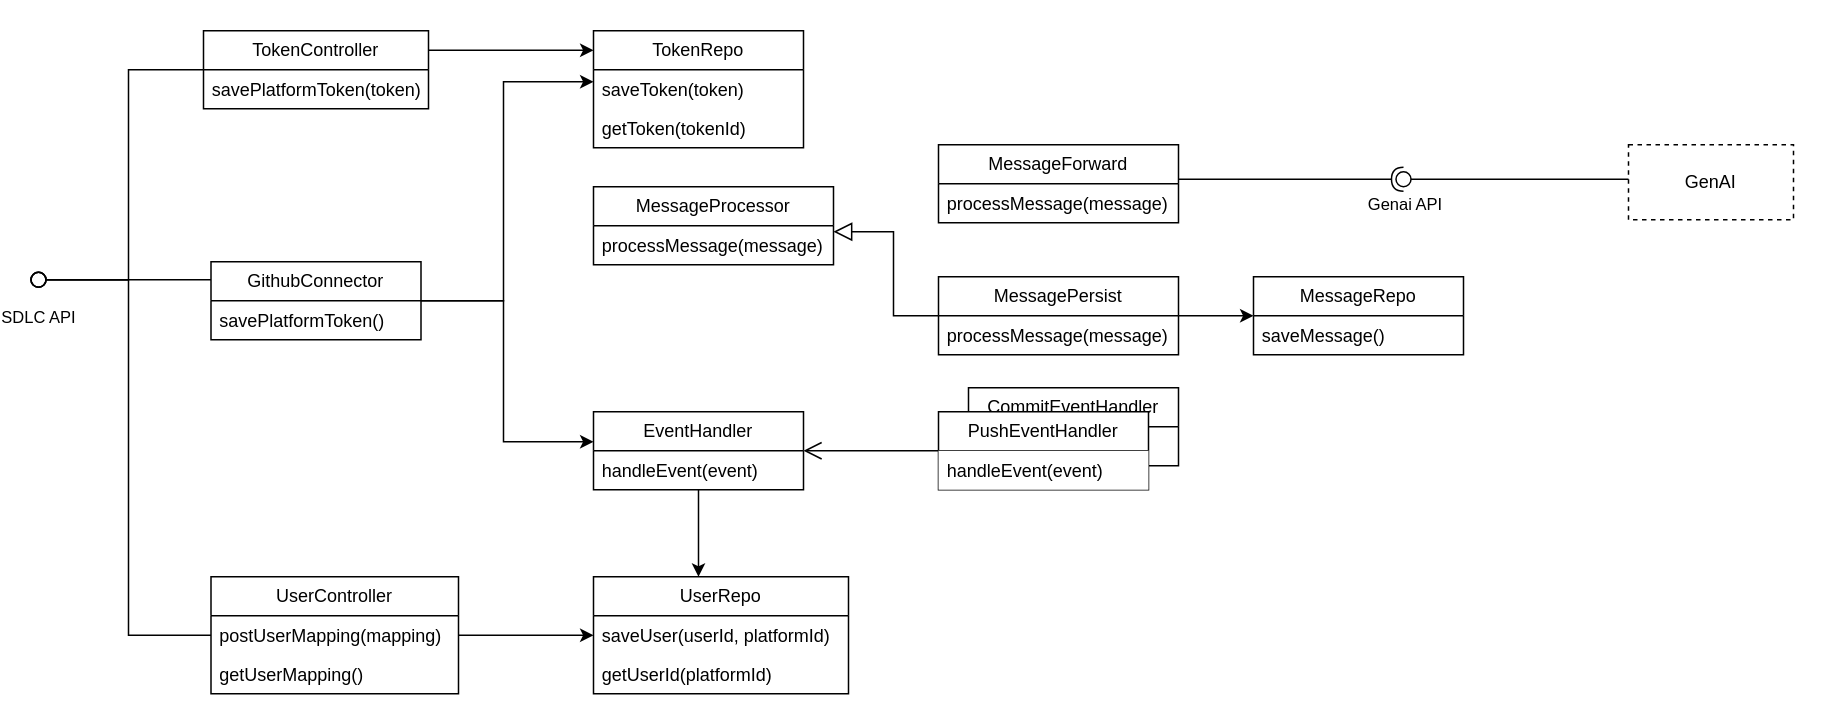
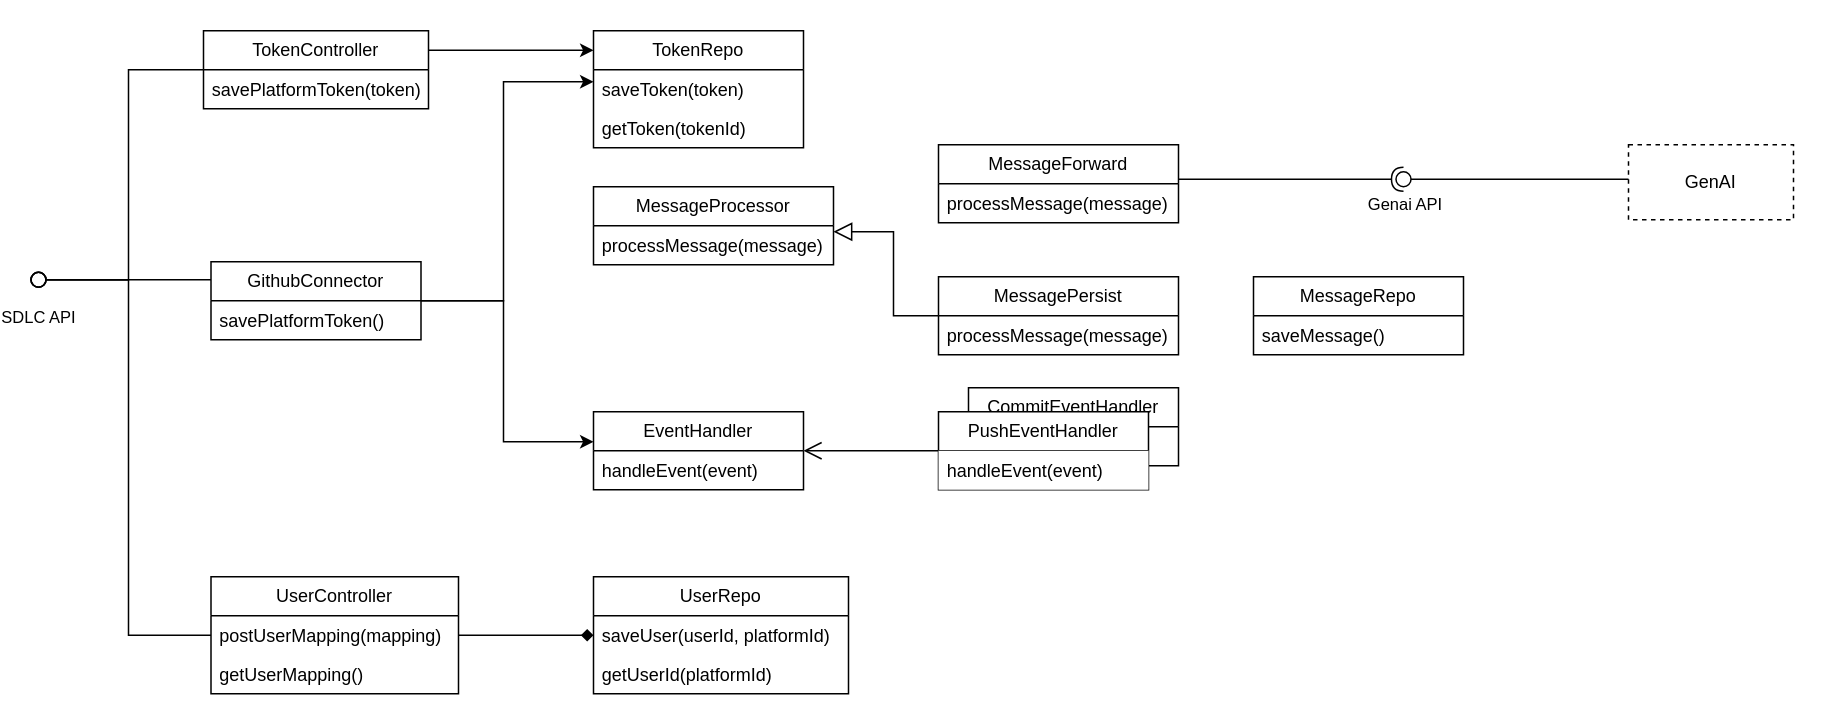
edge "MessagePersist" -> "MessageRepo": removed
edge "EventHandler" -> "UserRepo": removed
edge "UserController" -> "UserRepo": arrowhead classic -> diamond
